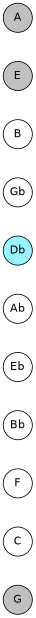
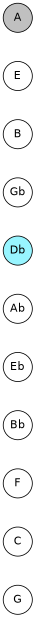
node "E": fillcolor gray -> white
node "G": fillcolor gray -> white
